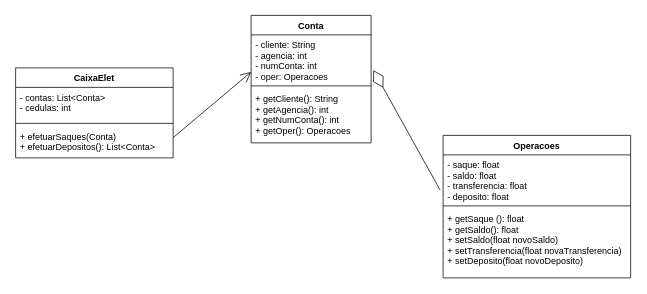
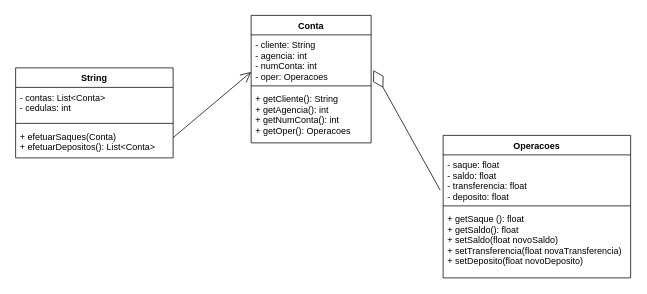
node "CaixaElet": label "CaixaElet" -> "String"
